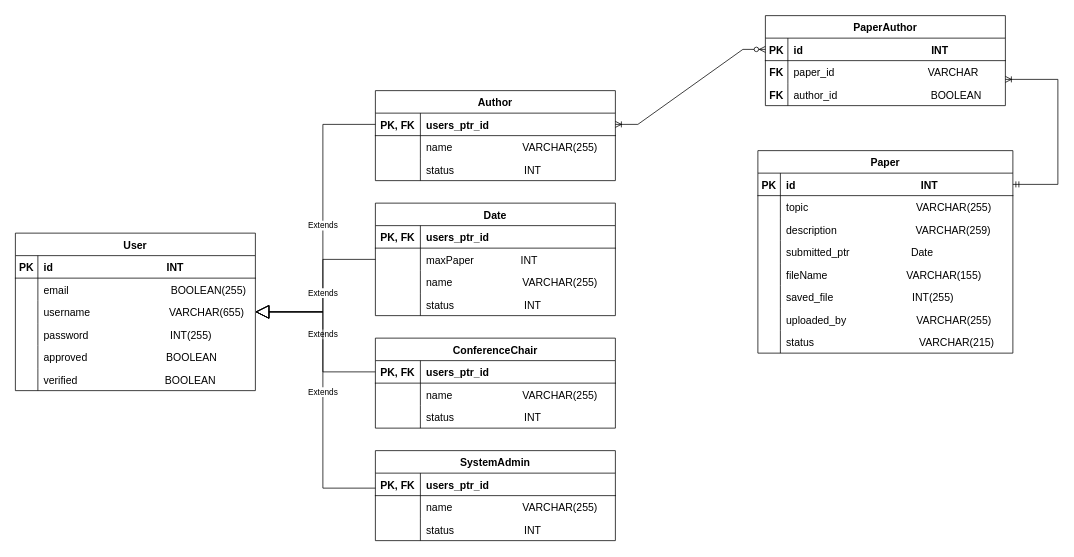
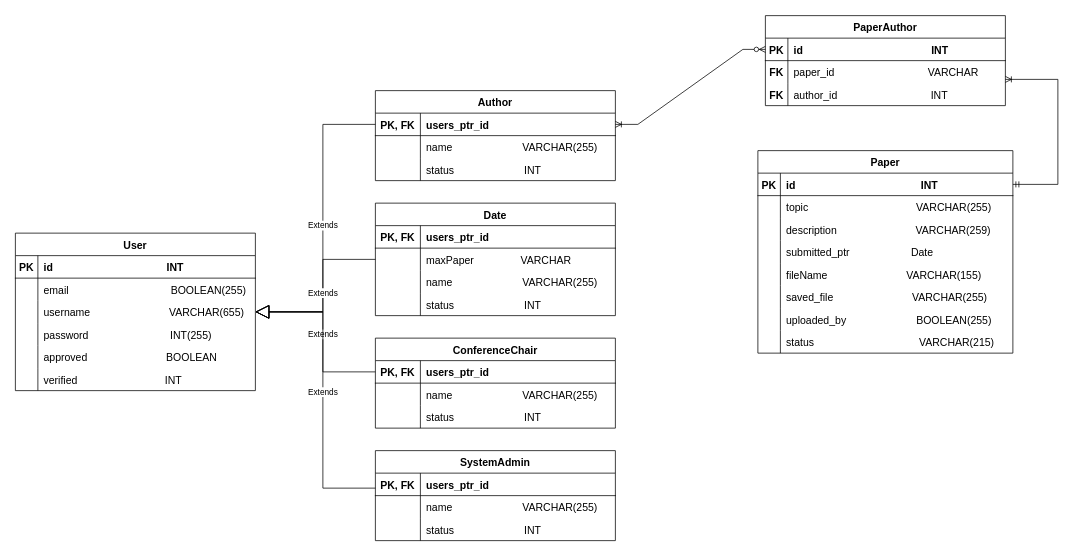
node "author_id BOOLEAN": label "author_id BOOLEAN" -> "author_id INT"
node "maxPaper INT": label "maxPaper INT" -> "maxPaper VARCHAR"
node "saved_file INT(255)": label "saved_file INT(255)" -> "saved_file VARCHAR(255)"
node "uploaded_by VARCHAR(255)": label "uploaded_by VARCHAR(255)" -> "uploaded_by BOOLEAN(255)"
node "verified BOOLEAN": label "verified BOOLEAN" -> "verified INT"
